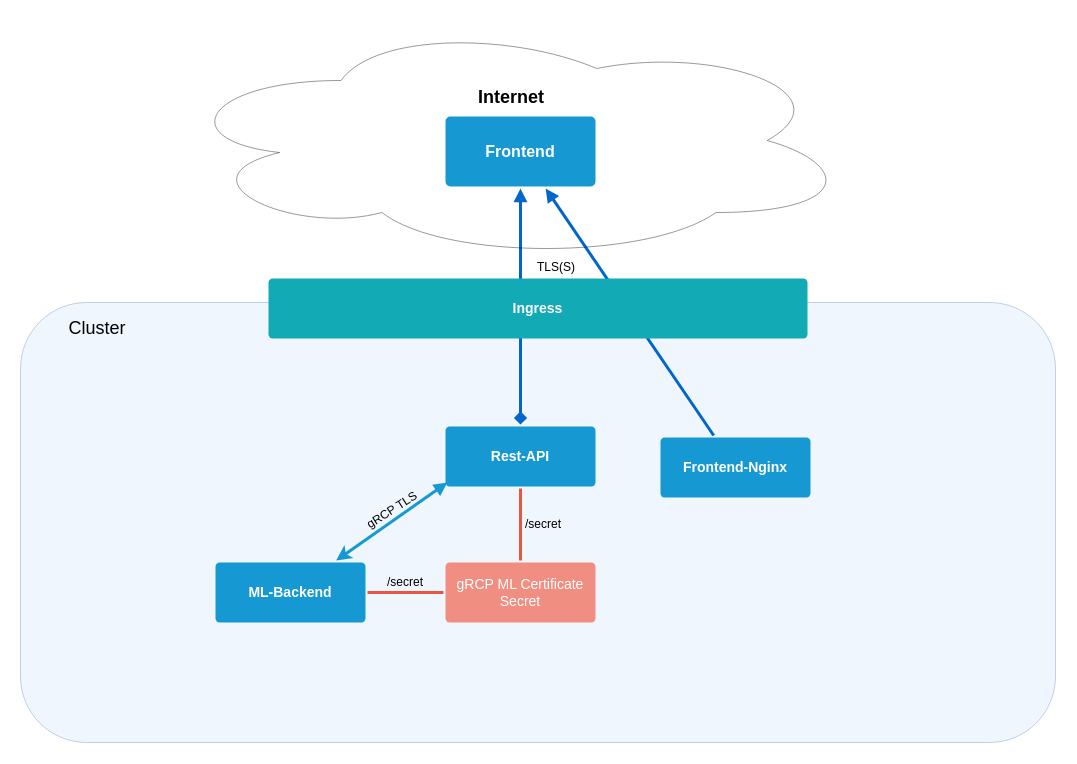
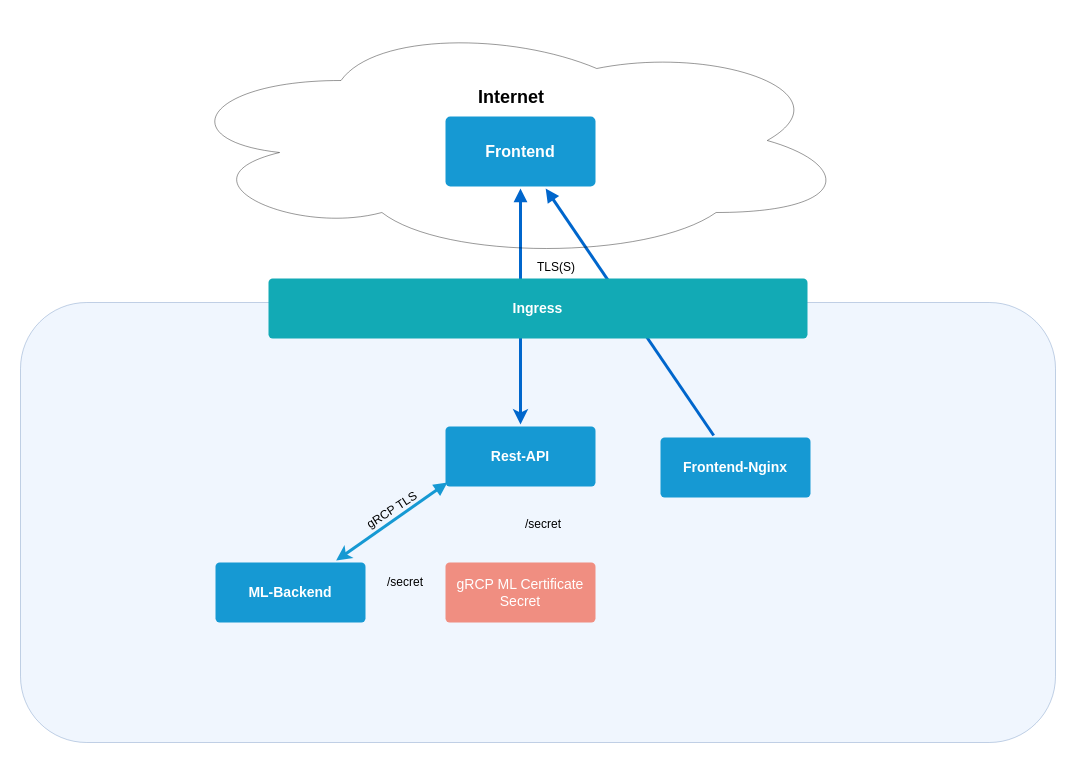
node "Cluster": removed
edge "Frontend" -- "Rest-API": arrowhead diamond -> classic
edge "Rest-API" -- "gRCP ML Certificate Secret": removed
edge "ML-Backend" -- "gRCP ML Certificate Secret": removed
